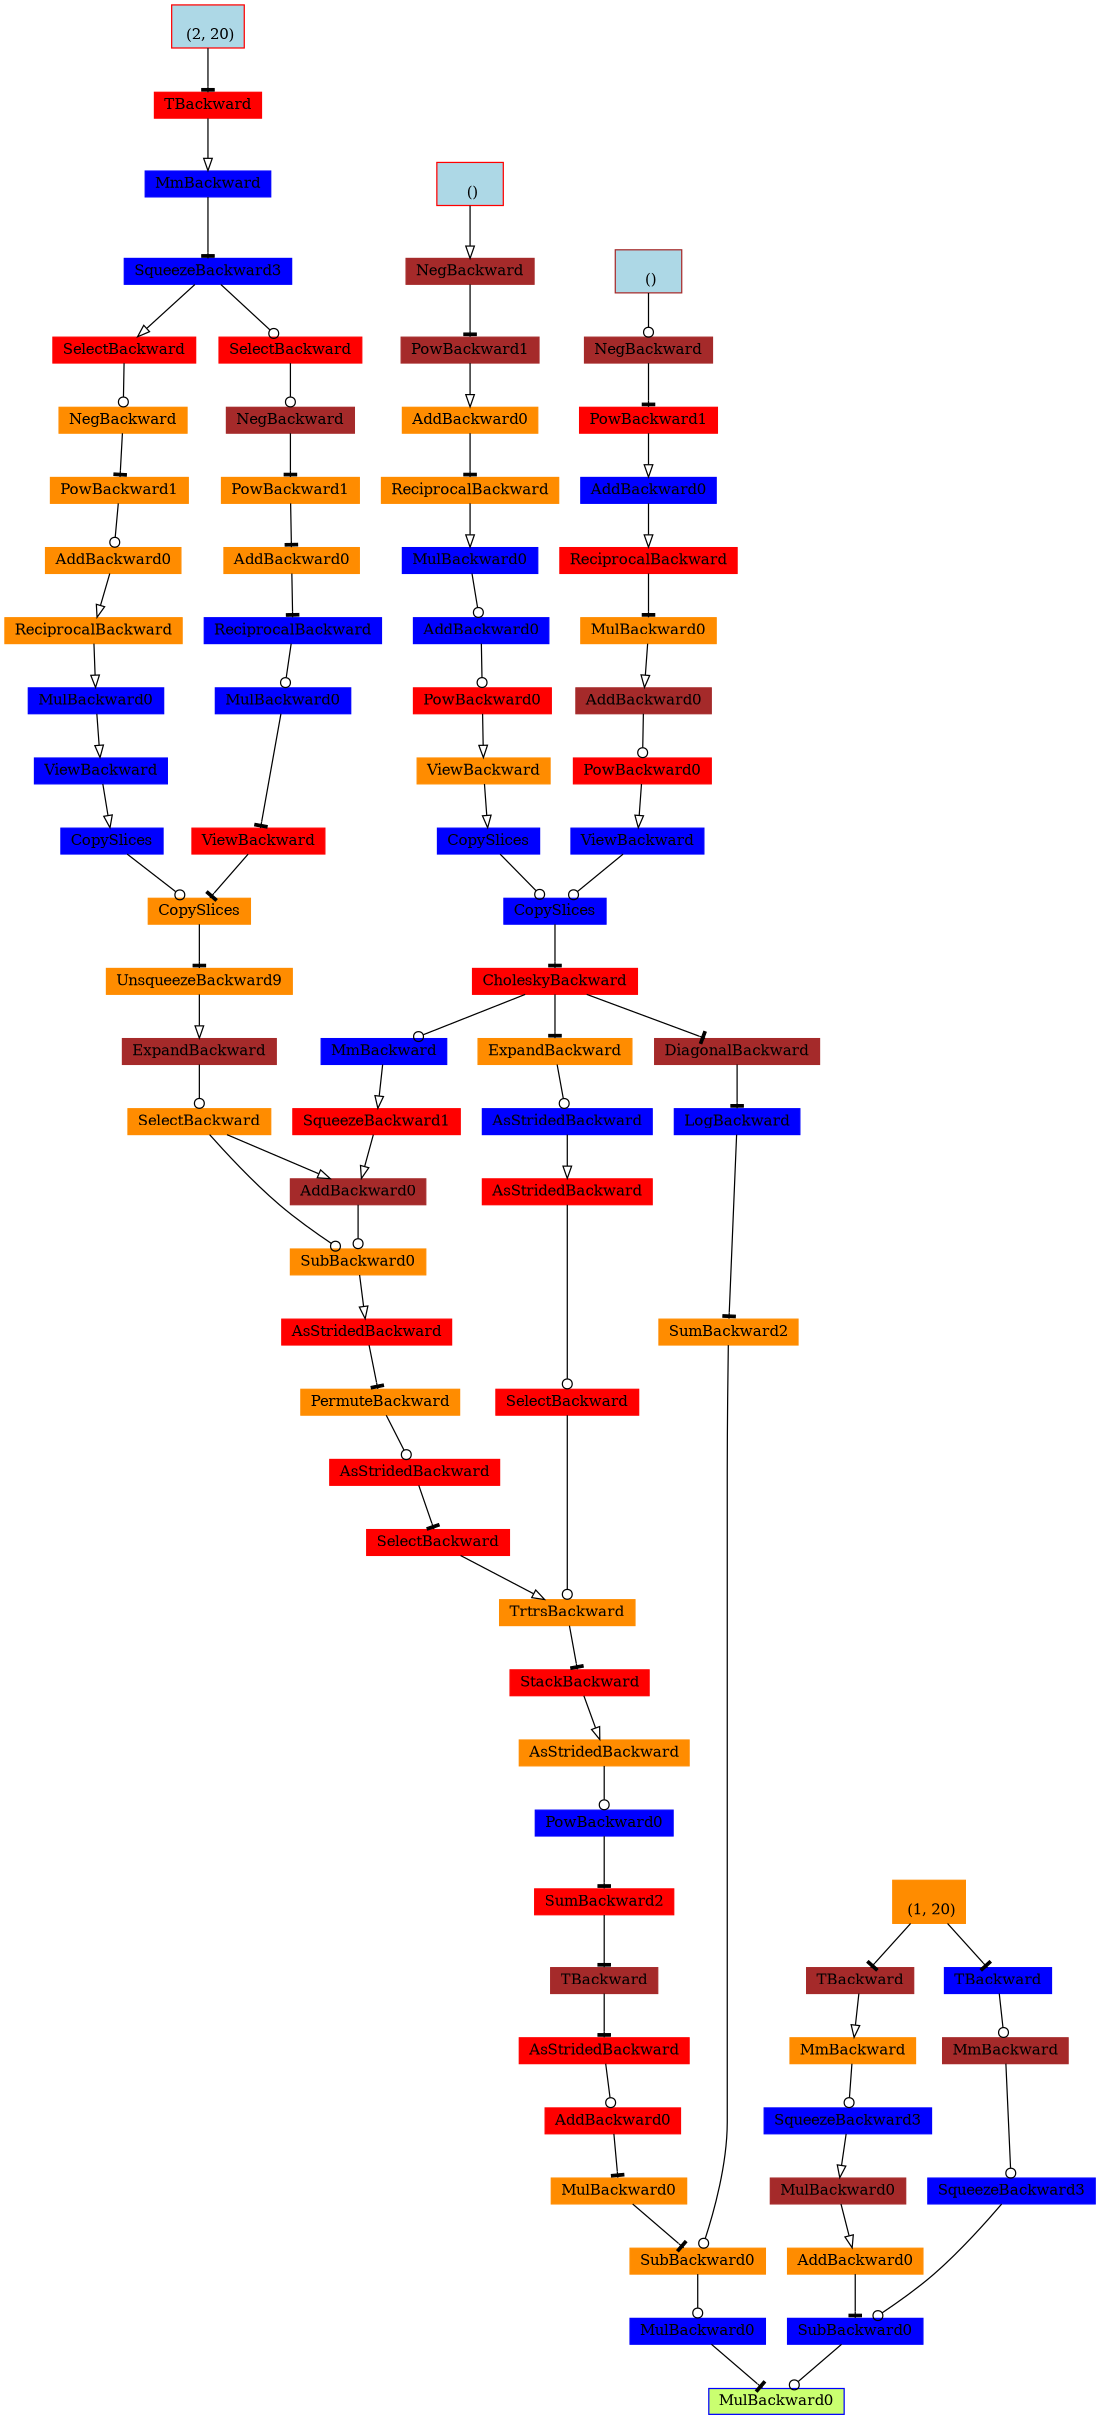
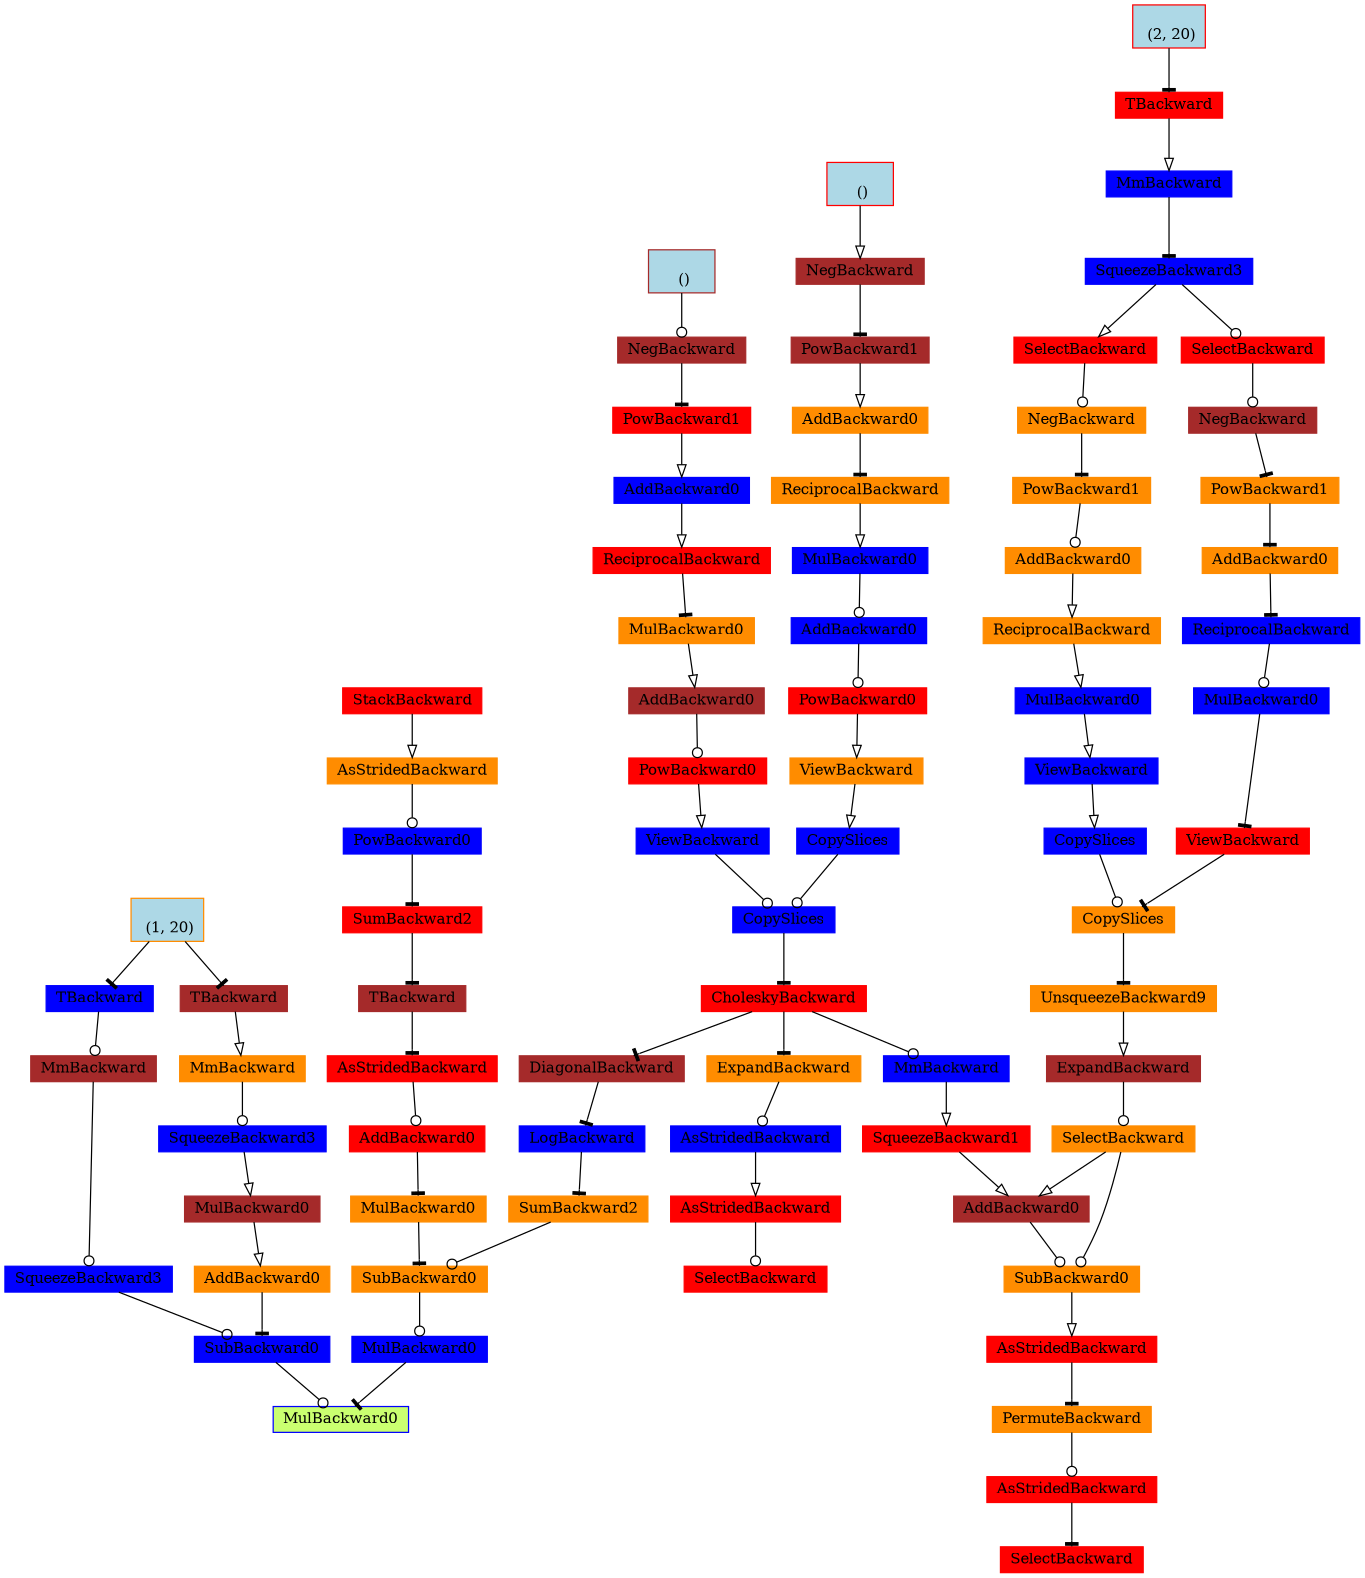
node "TrtrsBackward": removed
node "(1, 20)": fillcolor darkorange -> lightblue
